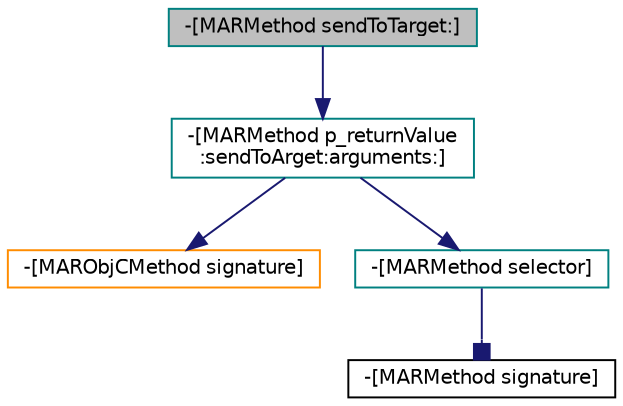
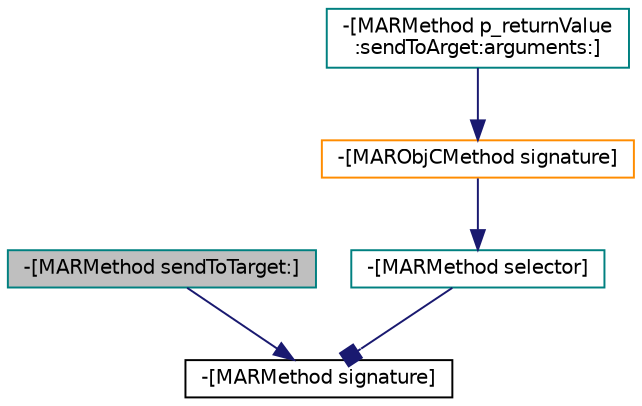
edge "-[MARMethod sendToTarget:]" -> "-[MARMethod p_returnValue :sendToArget:arguments:]": now "-[MARMethod sendToTarget:]" -> "-[MARMethod signature]"
edge "-[MARMethod p_returnValue :sendToArget:arguments:]" -> "-[MARMethod selector]": now "-[MARObjCMethod signature]" -> "-[MARMethod selector]"
